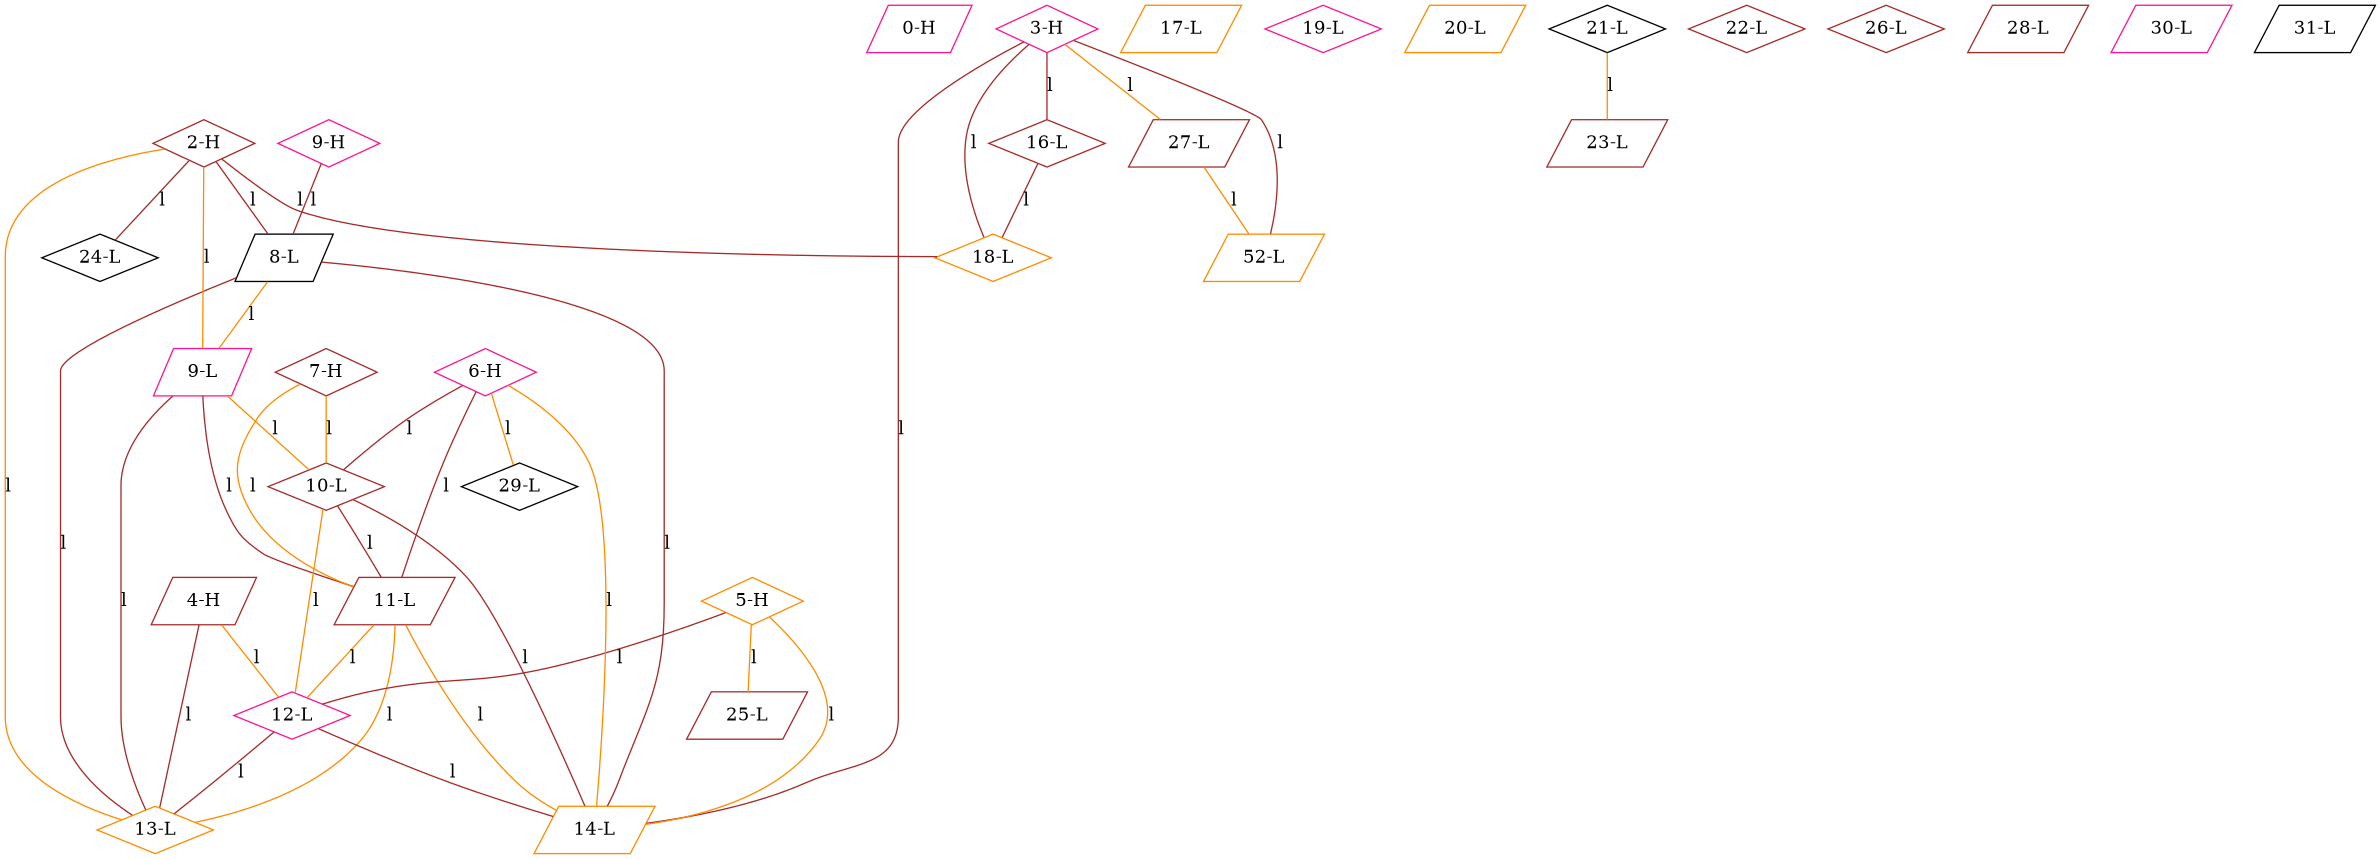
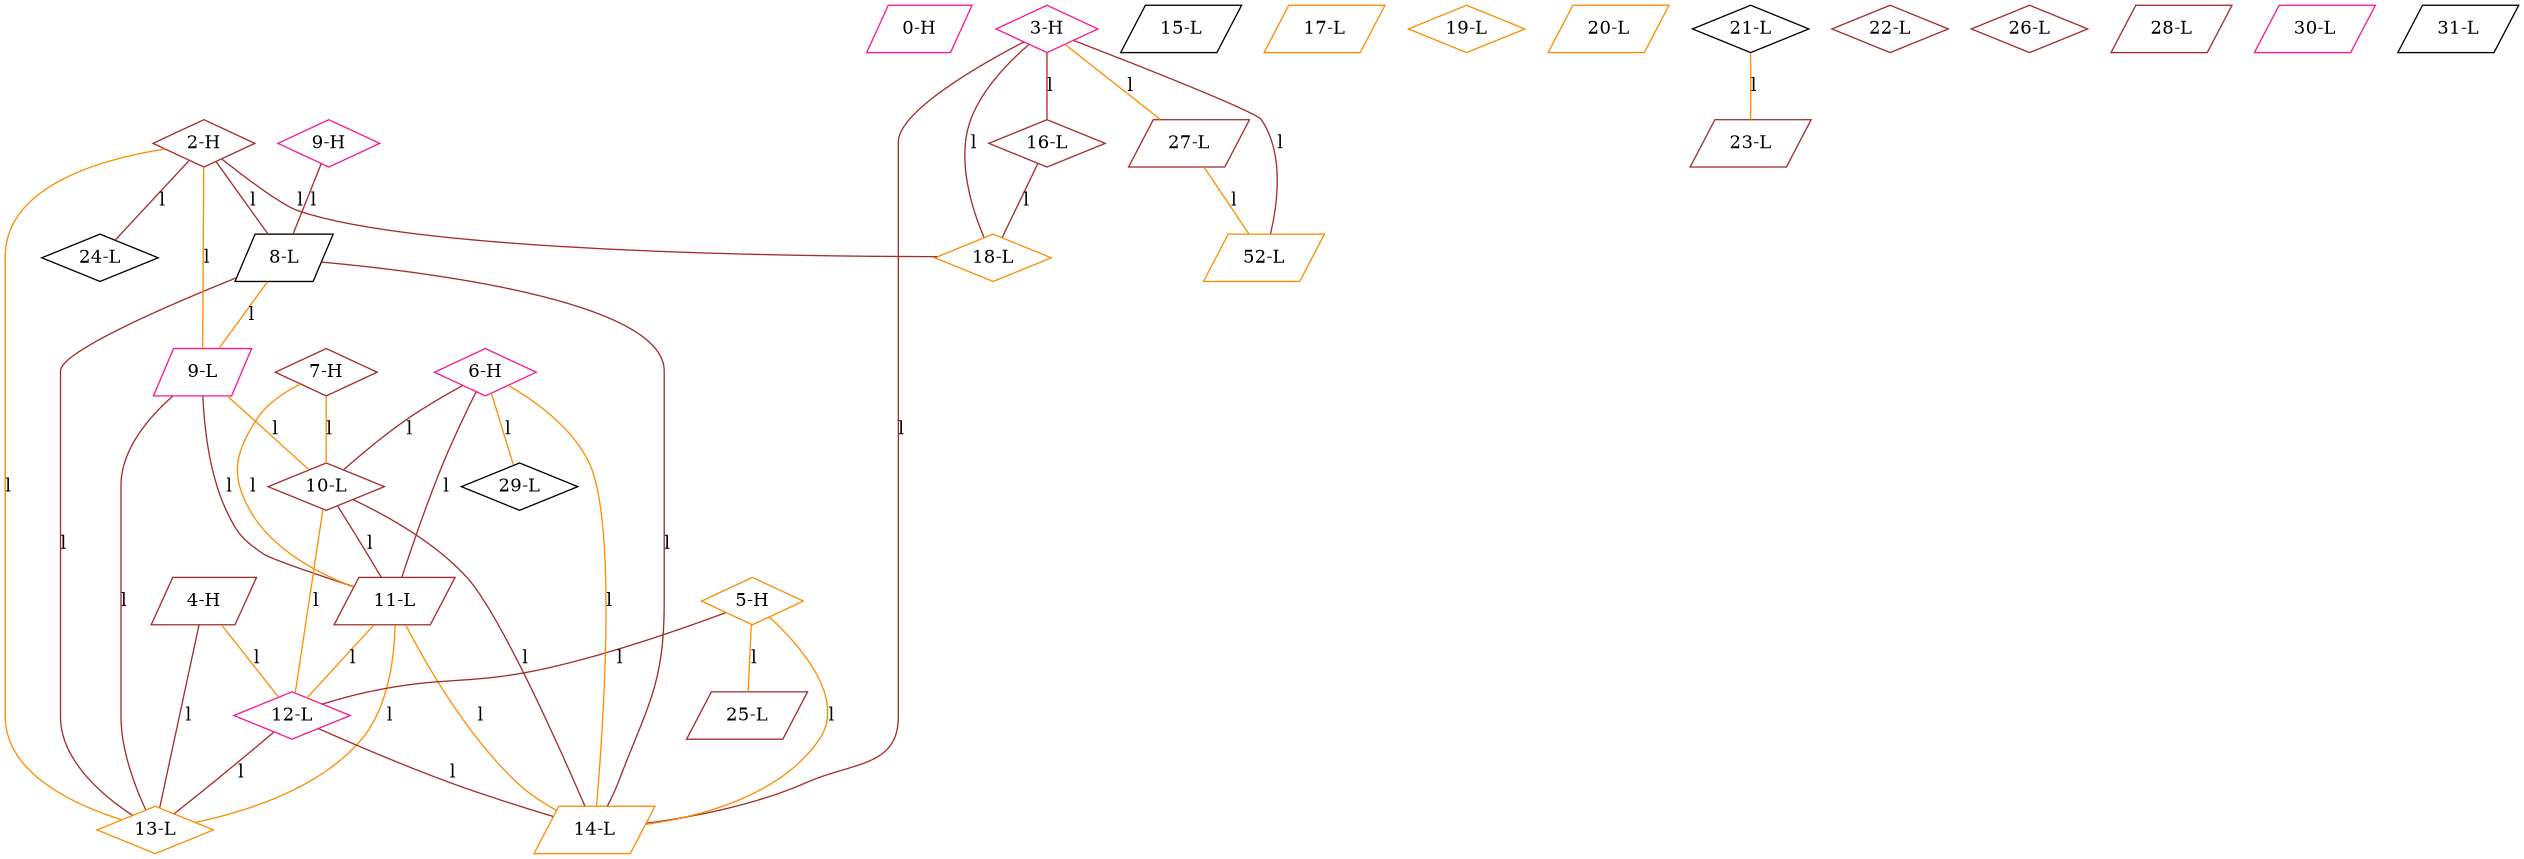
node "15-L": added
node "19-L": color deeppink -> darkorange
